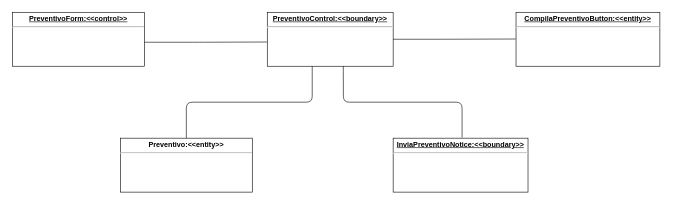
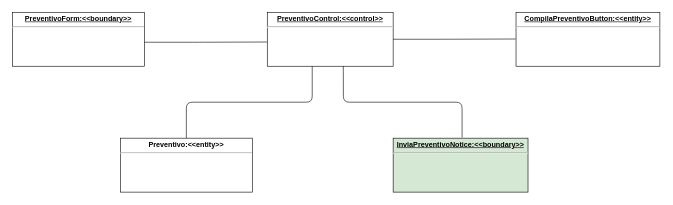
node "PreventivoForm:<<control>>": label "PreventivoForm:<<control>>" -> "PreventivoForm:<<boundary>>"
node "PreventivoControl:<<boundary>>": label "PreventivoControl:<<boundary>>" -> "PreventivoControl:<<control>>"
node "InviaPreventivoNotice:<<boundary>>": fillcolor #ffffff -> #d5e8d4
